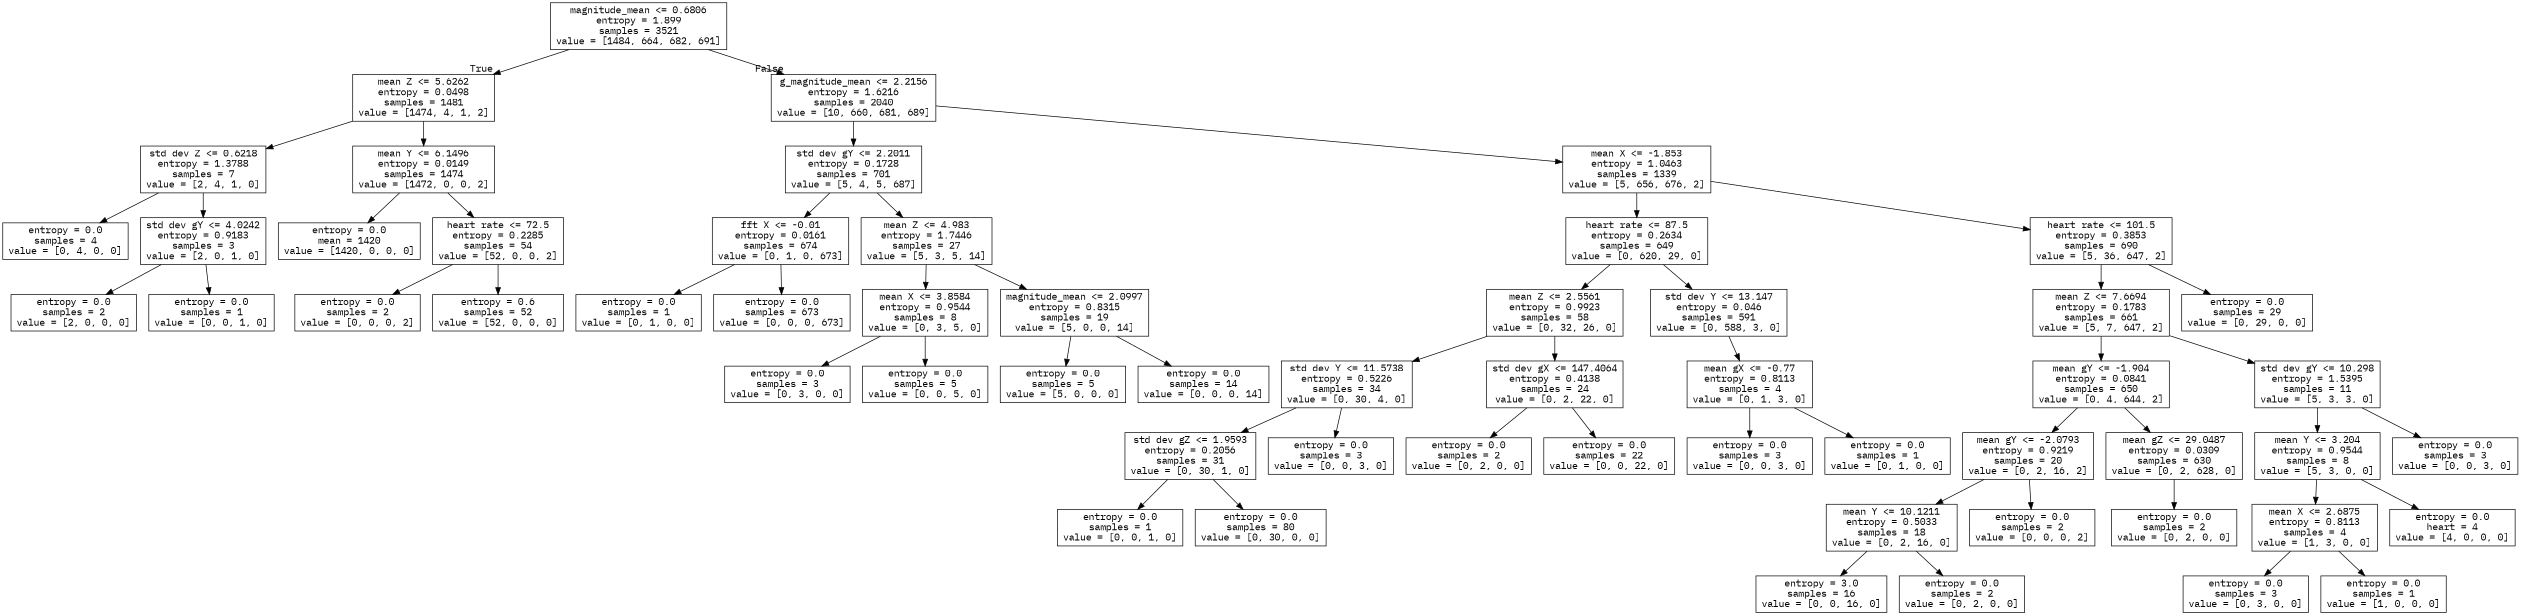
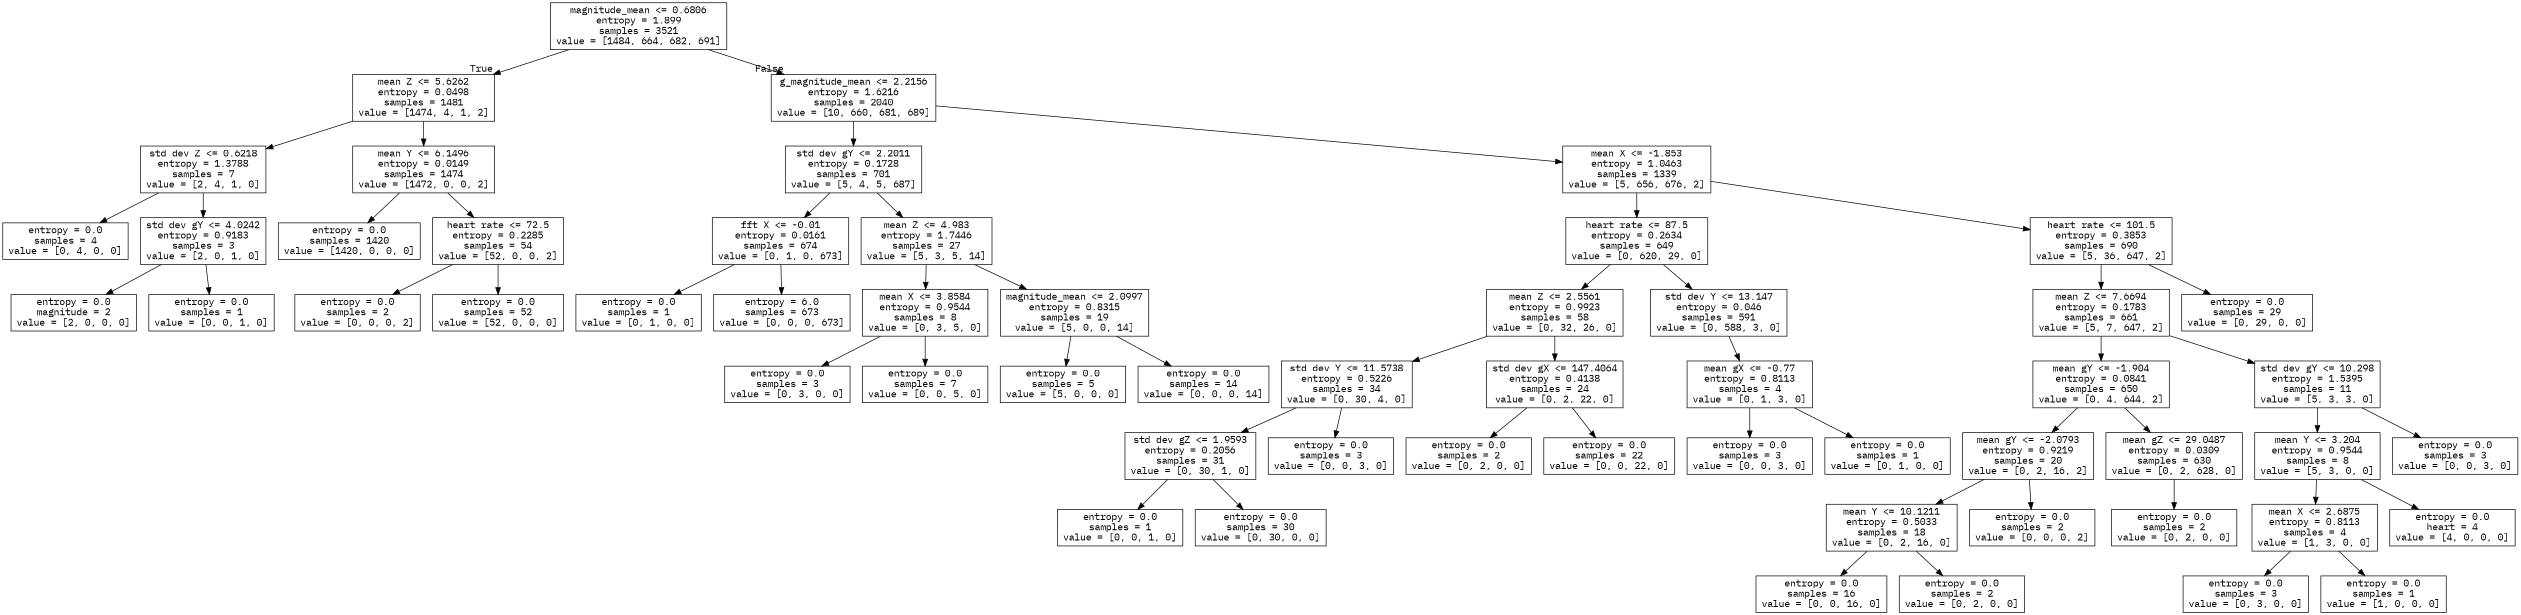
node "entropy = 0.0 mean = 1420 value = [1420, 0, 0, 0]": label "entropy = 0.0 mean = 1420 value = [1420, 0, 0, 0]" -> "entropy = 0.0 samples = 1420 value = [1420, 0, 0, 0]"
node "entropy = 0.0 samples = 2 value = [2, 0, 0, 0]": label "entropy = 0.0 samples = 2 value = [2, 0, 0, 0]" -> "entropy = 0.0 magnitude = 2 value = [2, 0, 0, 0]"
node "entropy = 0.6 samples = 52 value = [52, 0, 0, 0]": label "entropy = 0.6 samples = 52 value = [52, 0, 0, 0]" -> "entropy = 0.0 samples = 52 value = [52, 0, 0, 0]"
node "entropy = 0.0 samples = 673 value = [0, 0, 0, 673]": label "entropy = 0.0 samples = 673 value = [0, 0, 0, 673]" -> "entropy = 6.0 samples = 673 value = [0, 0, 0, 673]"
node "entropy = 0.0 samples = 5 value = [0, 0, 5, 0]": label "entropy = 0.0 samples = 5 value = [0, 0, 5, 0]" -> "entropy = 0.0 samples = 7 value = [0, 0, 5, 0]"
node "entropy = 0.0 samples = 80 value = [0, 30, 0, 0]": label "entropy = 0.0 samples = 80 value = [0, 30, 0, 0]" -> "entropy = 0.0 samples = 30 value = [0, 30, 0, 0]"
node "entropy = 3.0 samples = 16 value = [0, 0, 16, 0]": label "entropy = 3.0 samples = 16 value = [0, 0, 16, 0]" -> "entropy = 0.0 samples = 16 value = [0, 0, 16, 0]"
